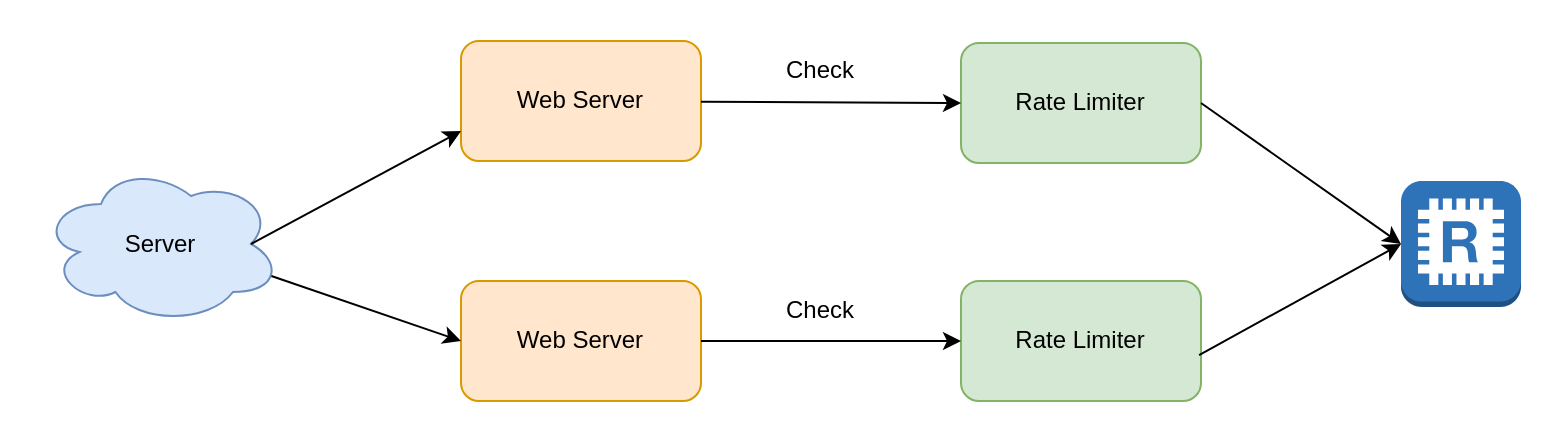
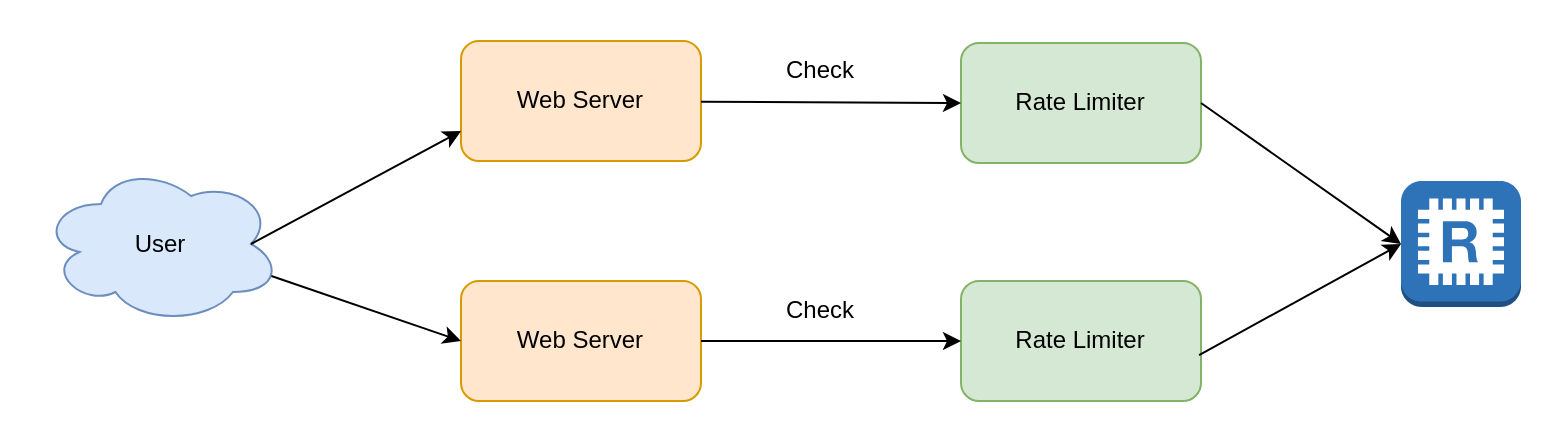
node "Server": label "Server" -> "User"
